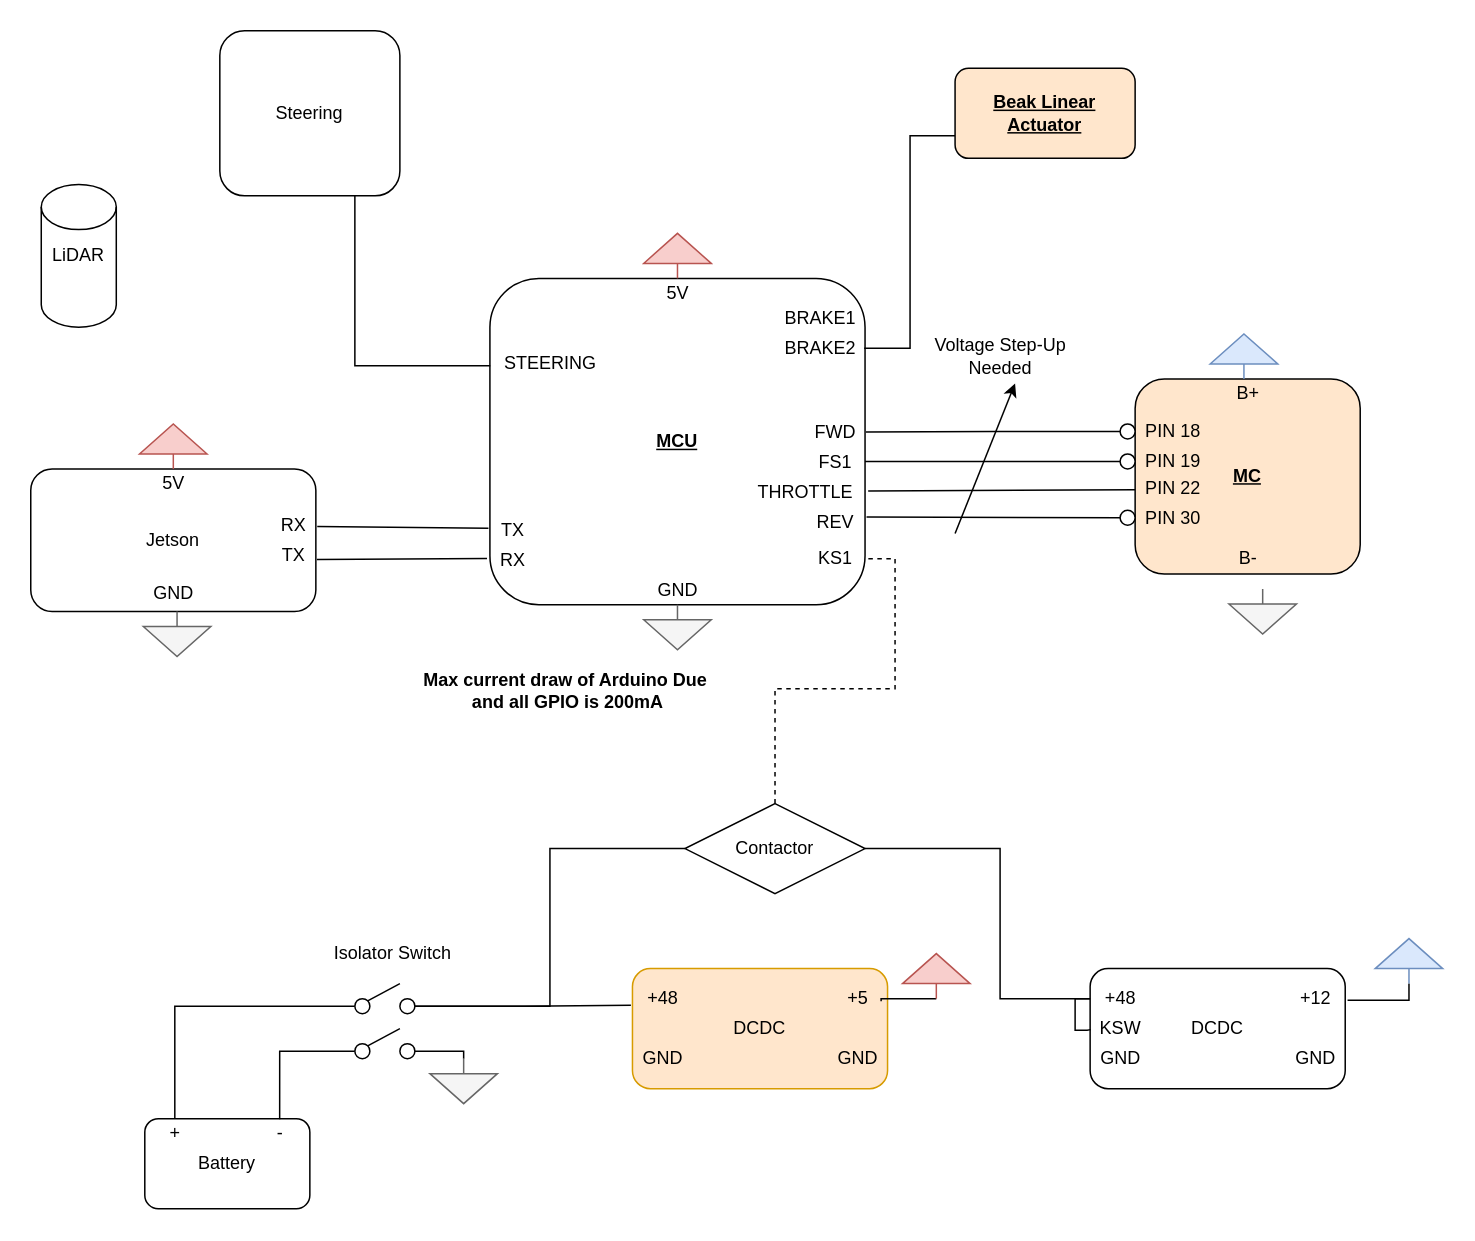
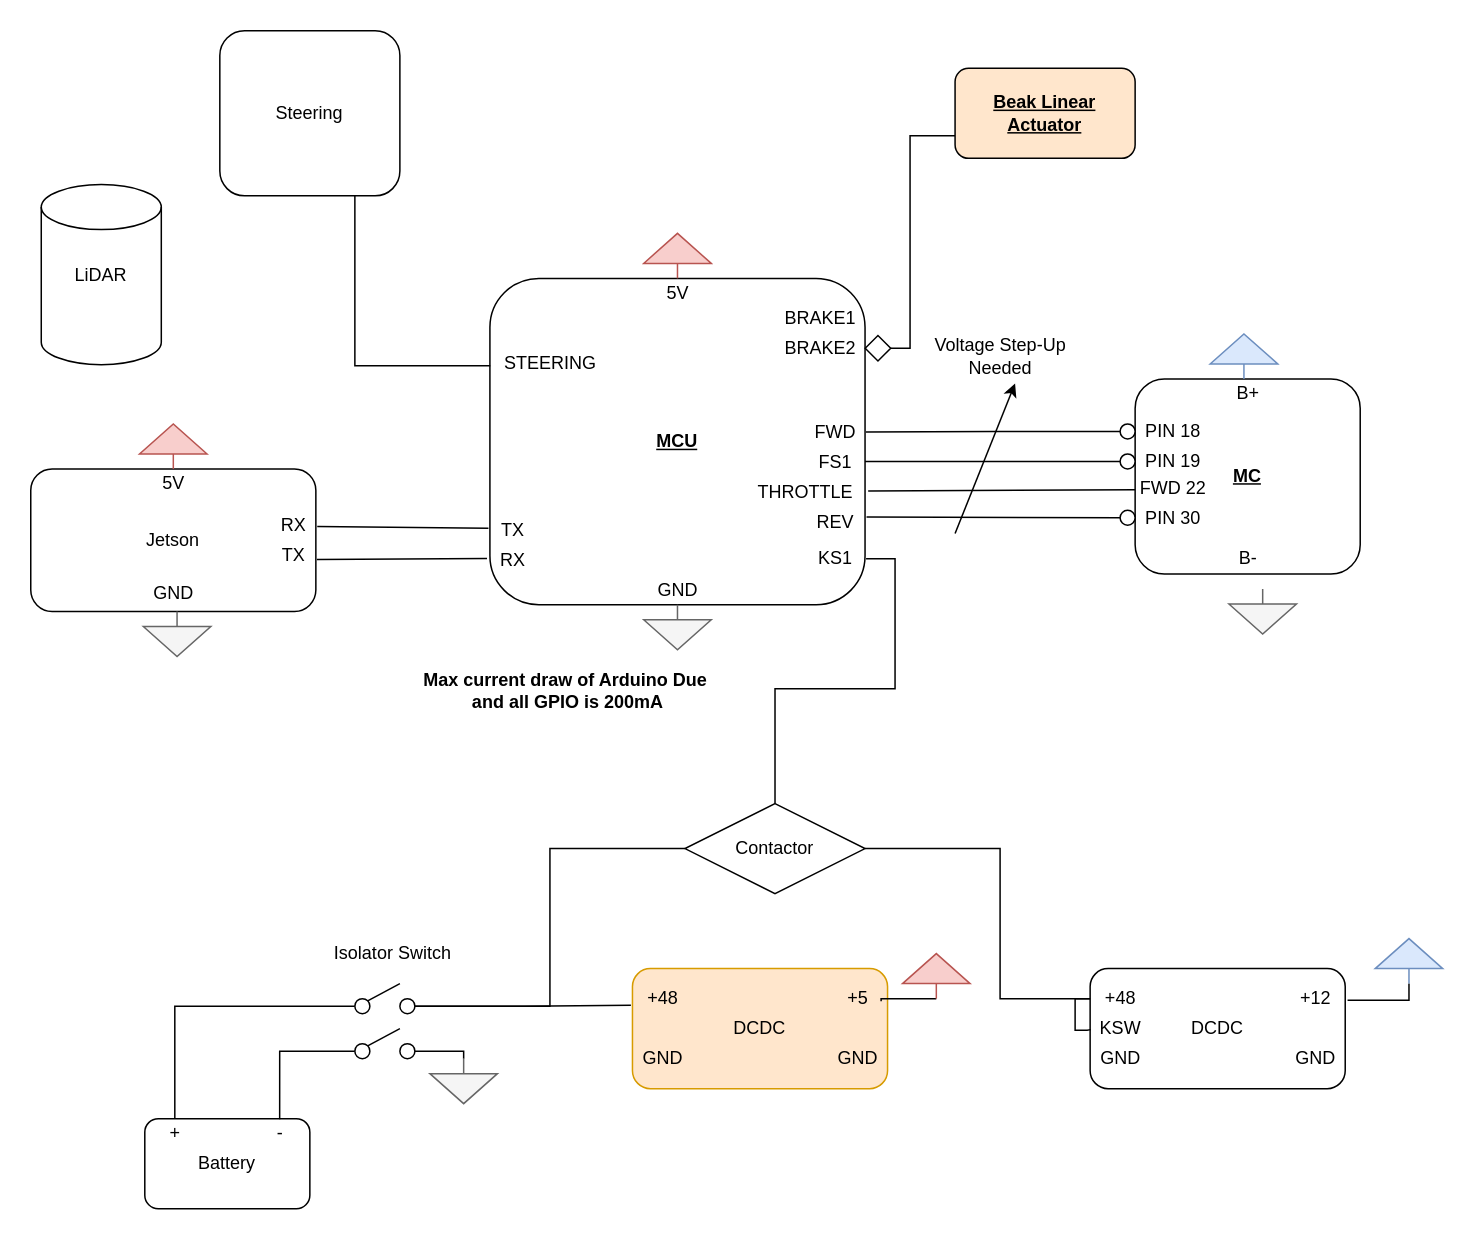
node "LiDAR": size 75x143 -> 120x180
edge "Beak Linear Actuator" -- "BRAKE2": arrowhead none -> diamond
node "MC": fillcolor #ffe6cc -> #ffffff
node "PIN 22": label "PIN 22" -> "FWD 22"
edge "KS1" -- "Contactor": style dashed -> solid
